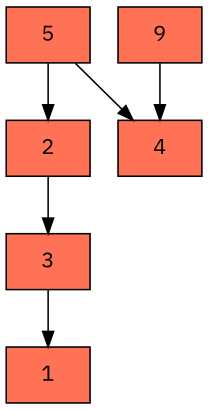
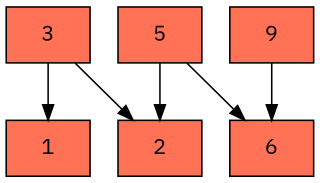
node "4": label "4" -> "6"
edge "2" -> "3": reversed
